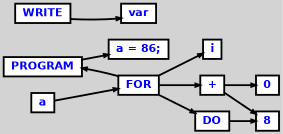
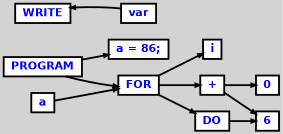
edge "WRITE" -> "var": reversed
edge "FOR" -> "PROGRAM": reversed
node "8": label "8" -> "6"
